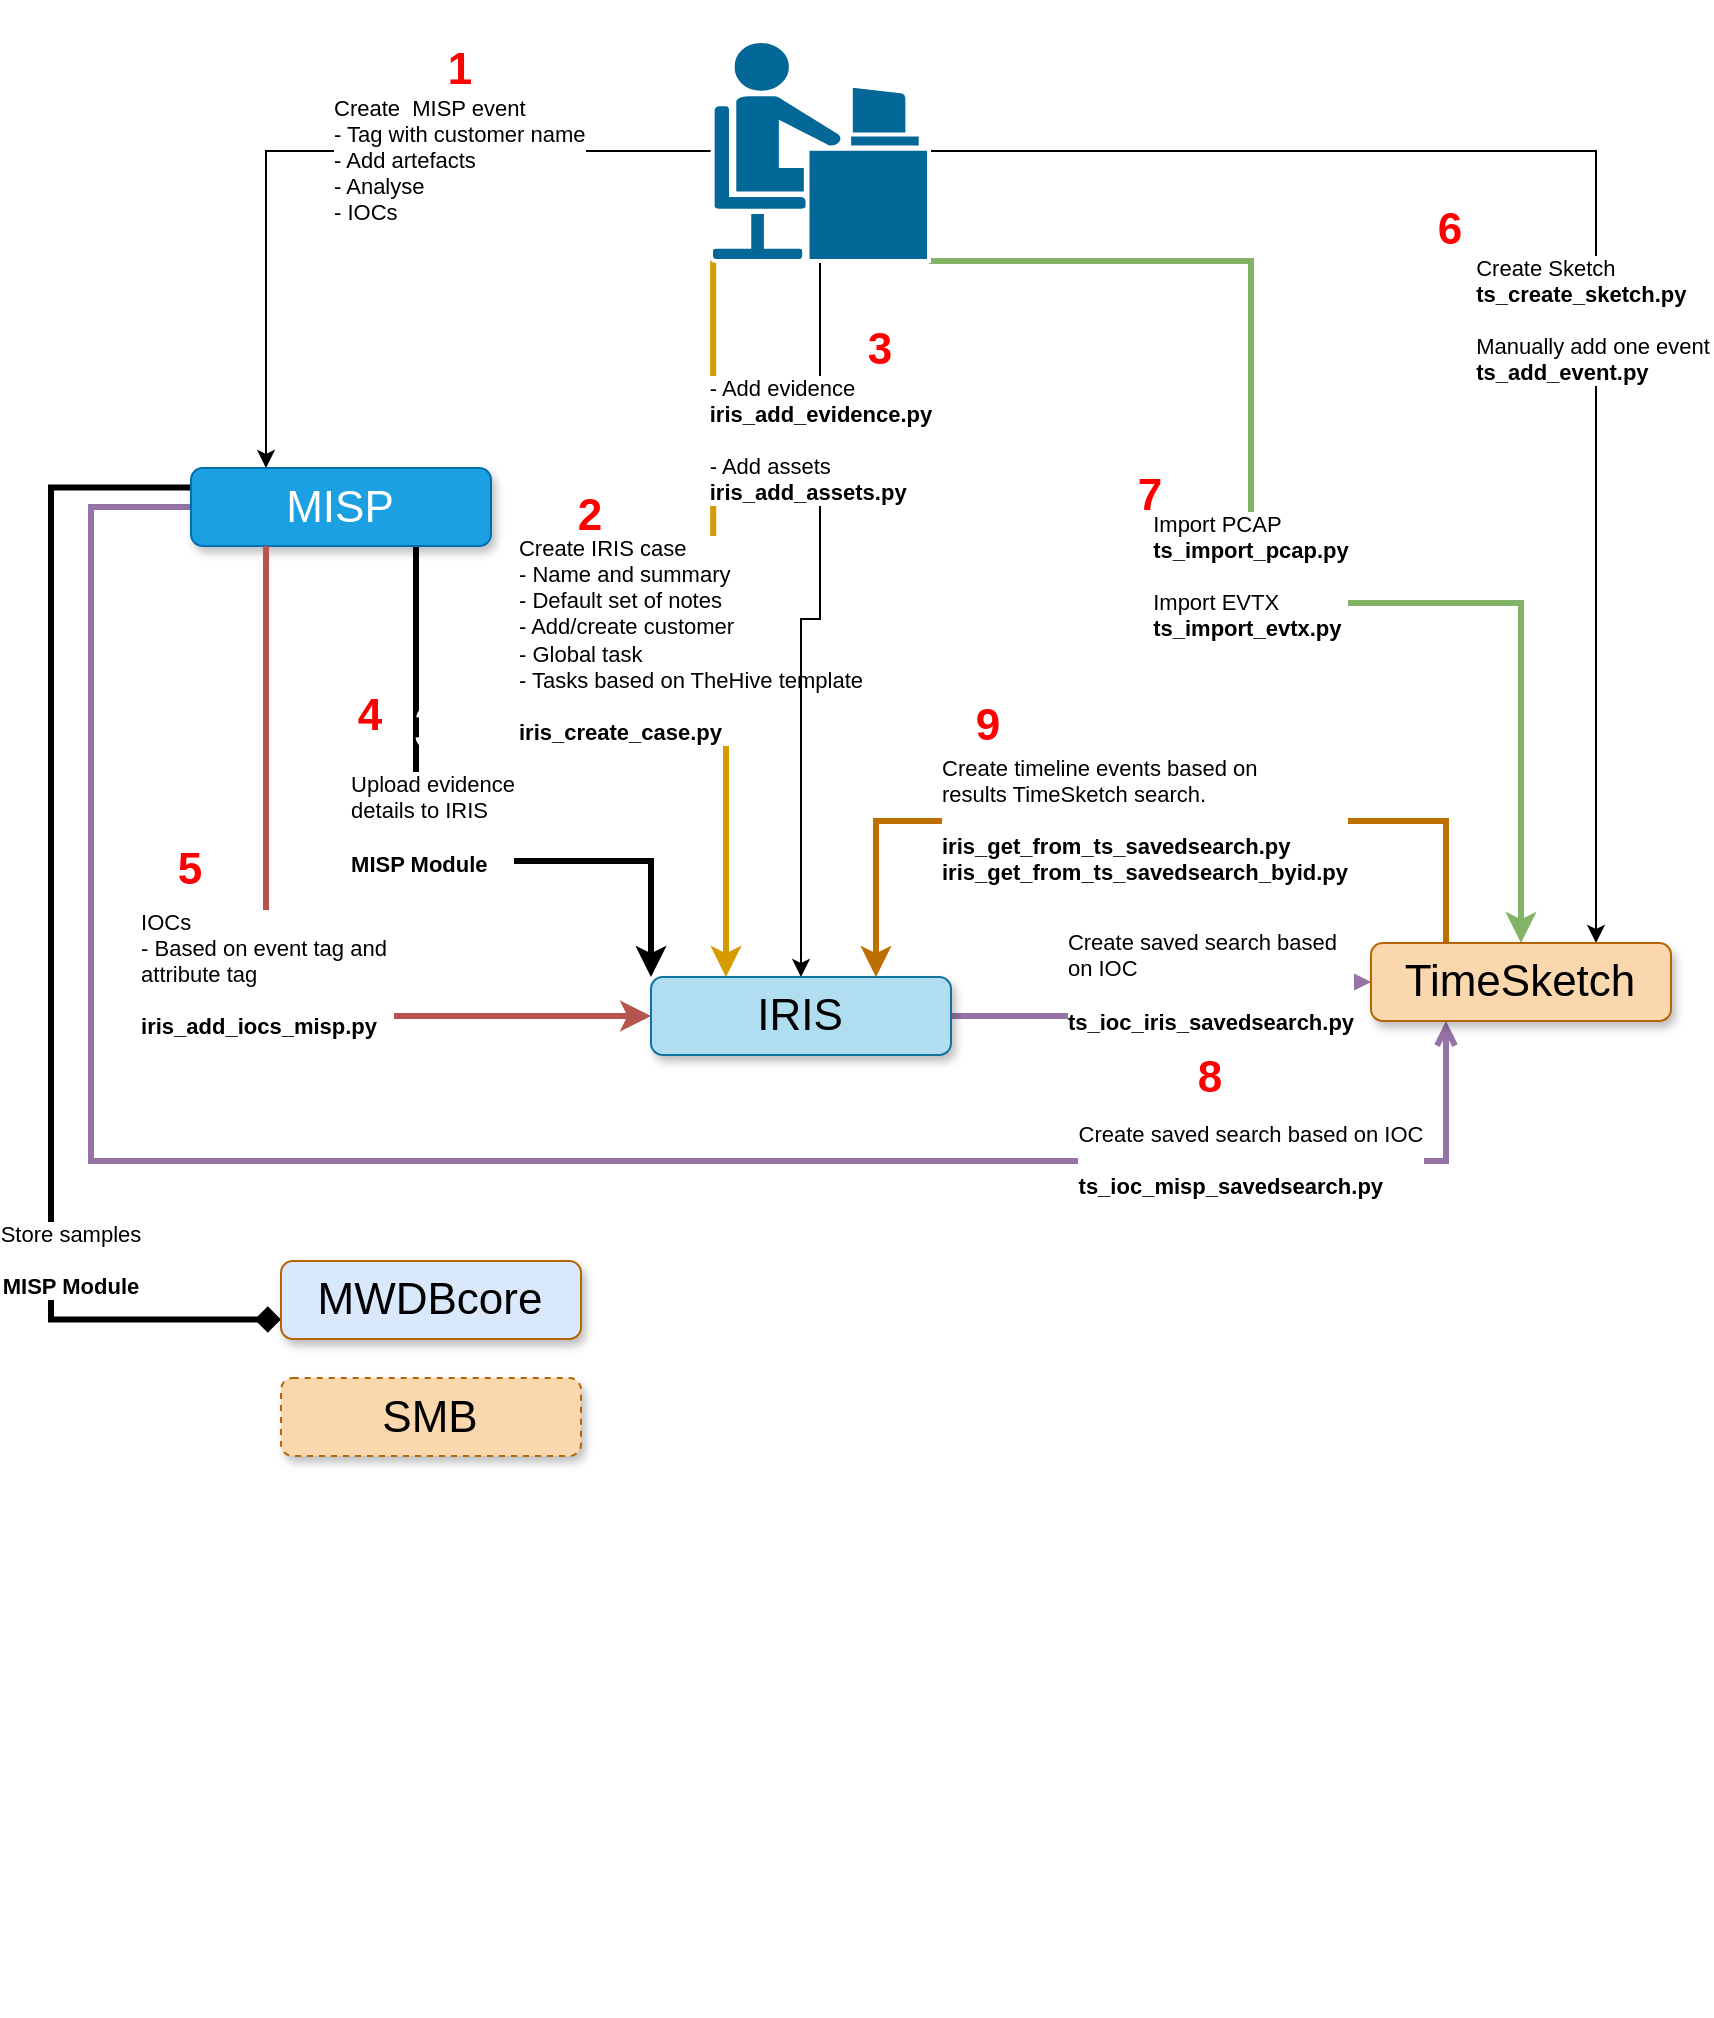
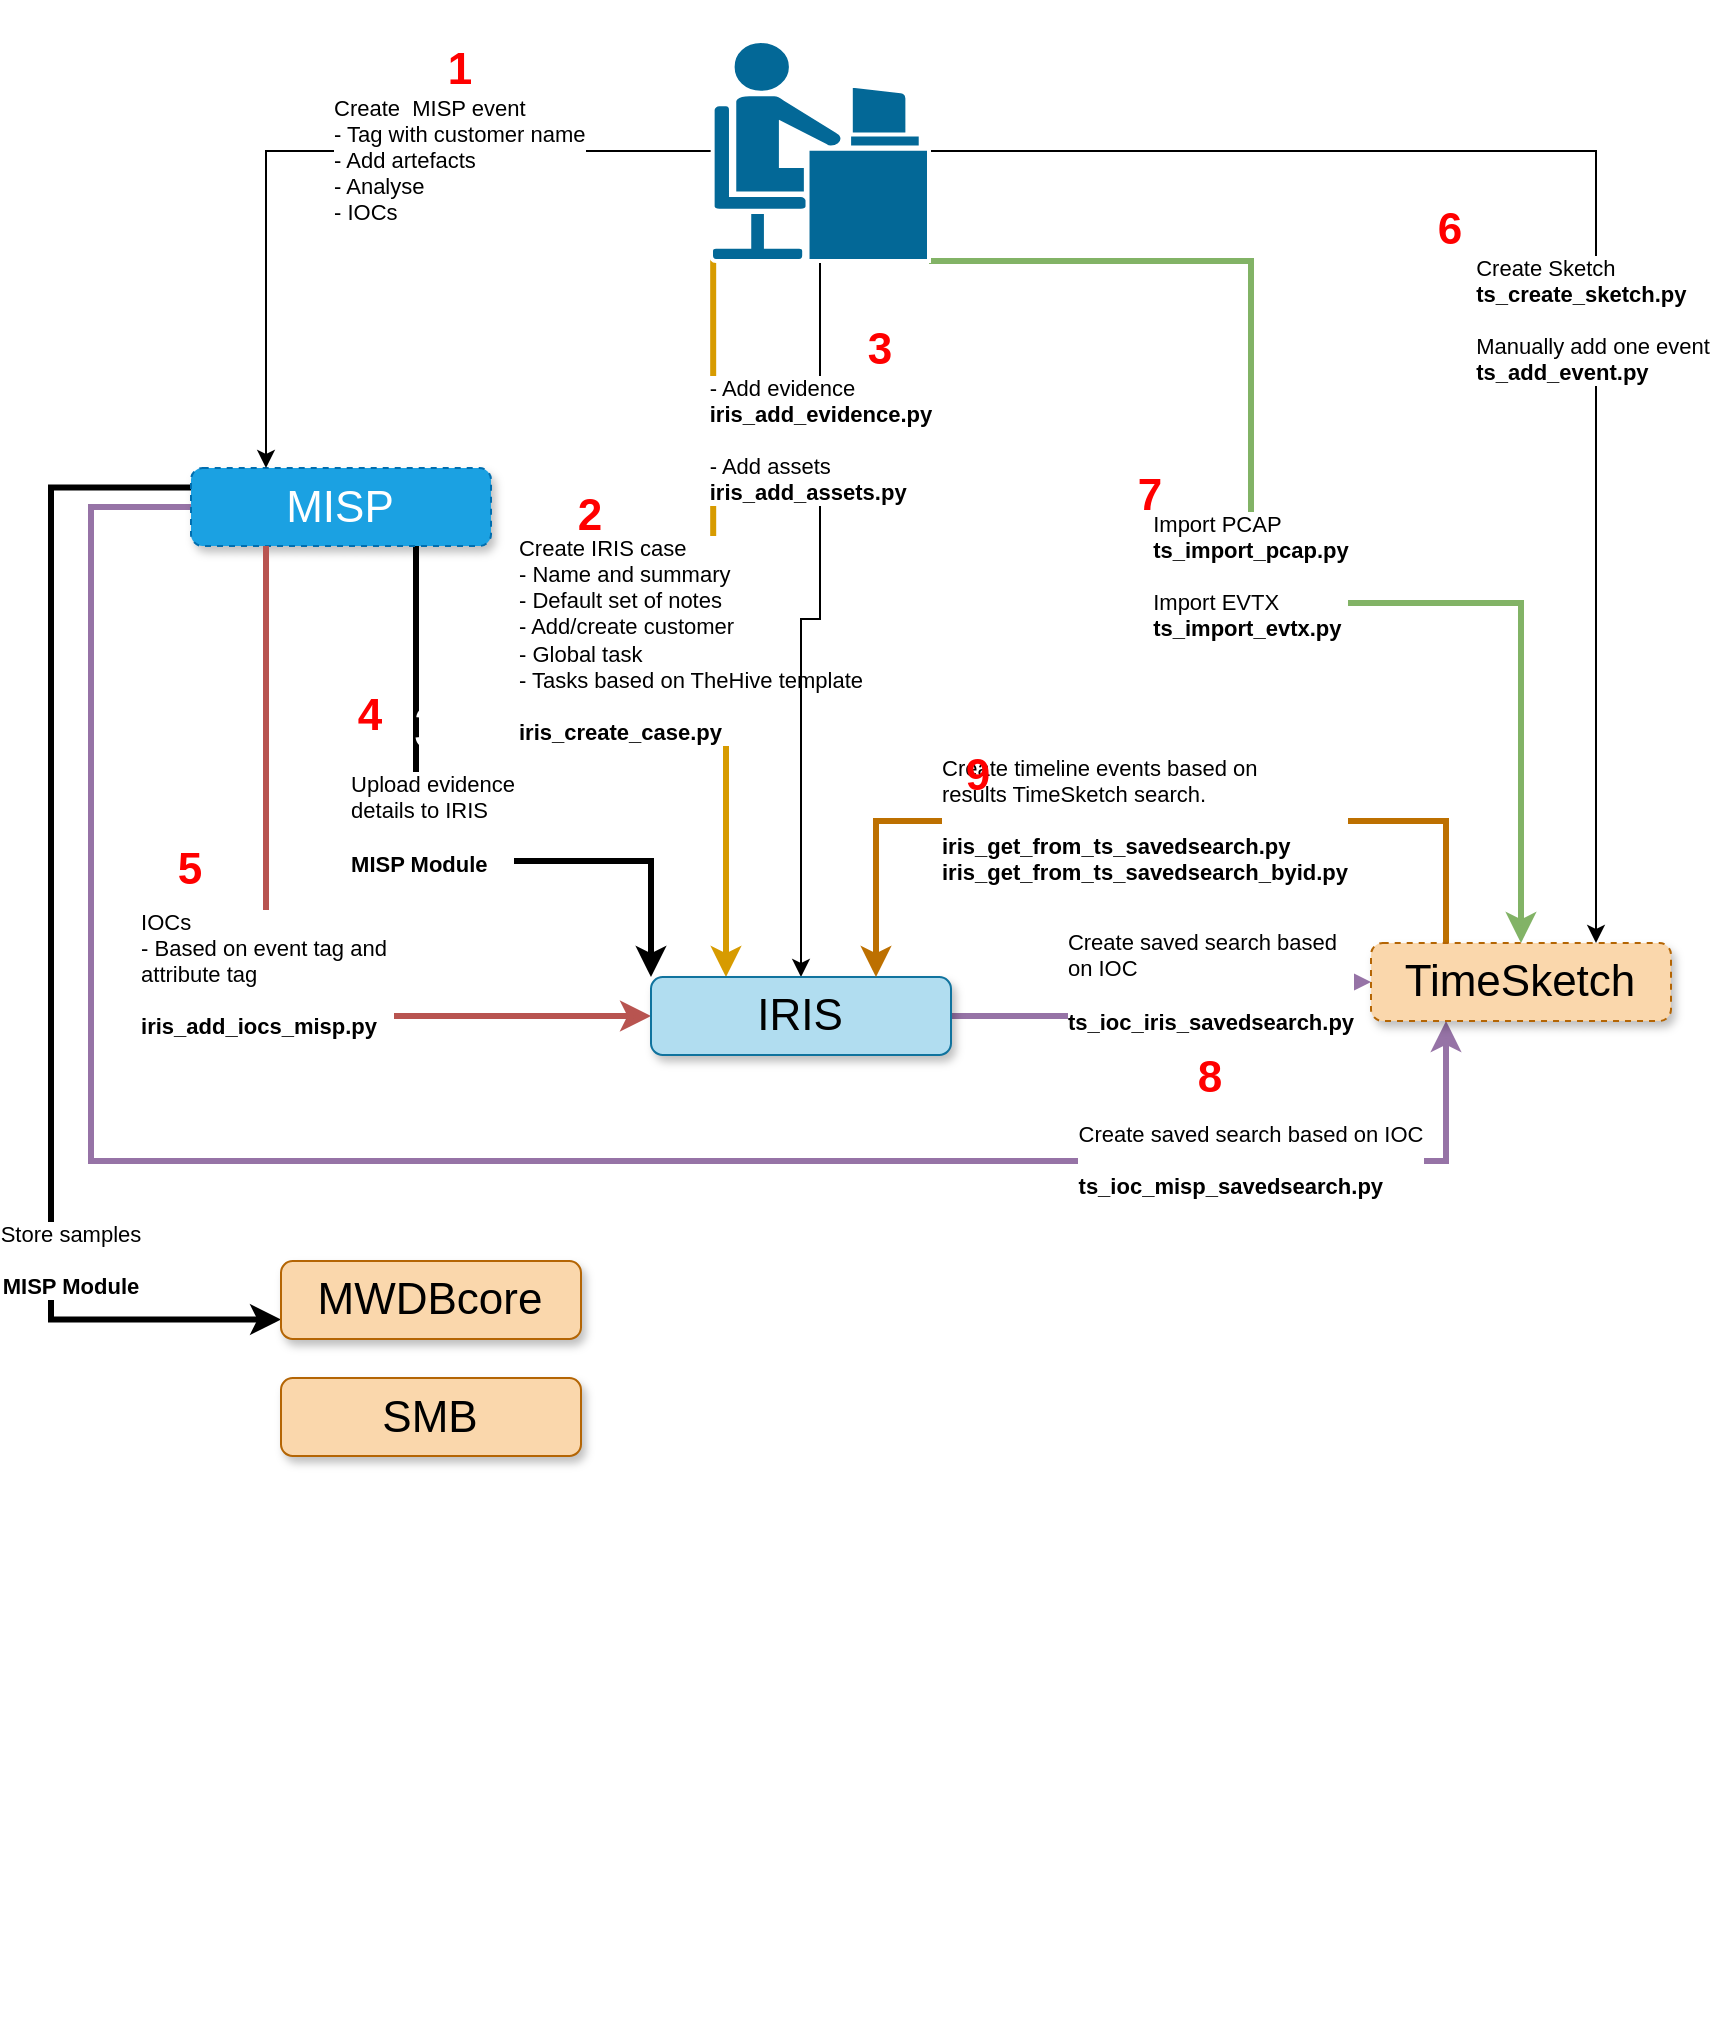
edge "MISP" -> "TimeSketch": arrowhead open -> classic
node "MISP": style solid -> dashed
node "9": moved (989, 727) -> (979, 777)
node "TimeSketch": style solid -> dashed
node "MWDBcore": fillcolor #dae8fc -> #fad7ac
edge "MISP" -> "MWDBcore": arrowhead diamond -> classic
node "SMB": style dashed -> solid
